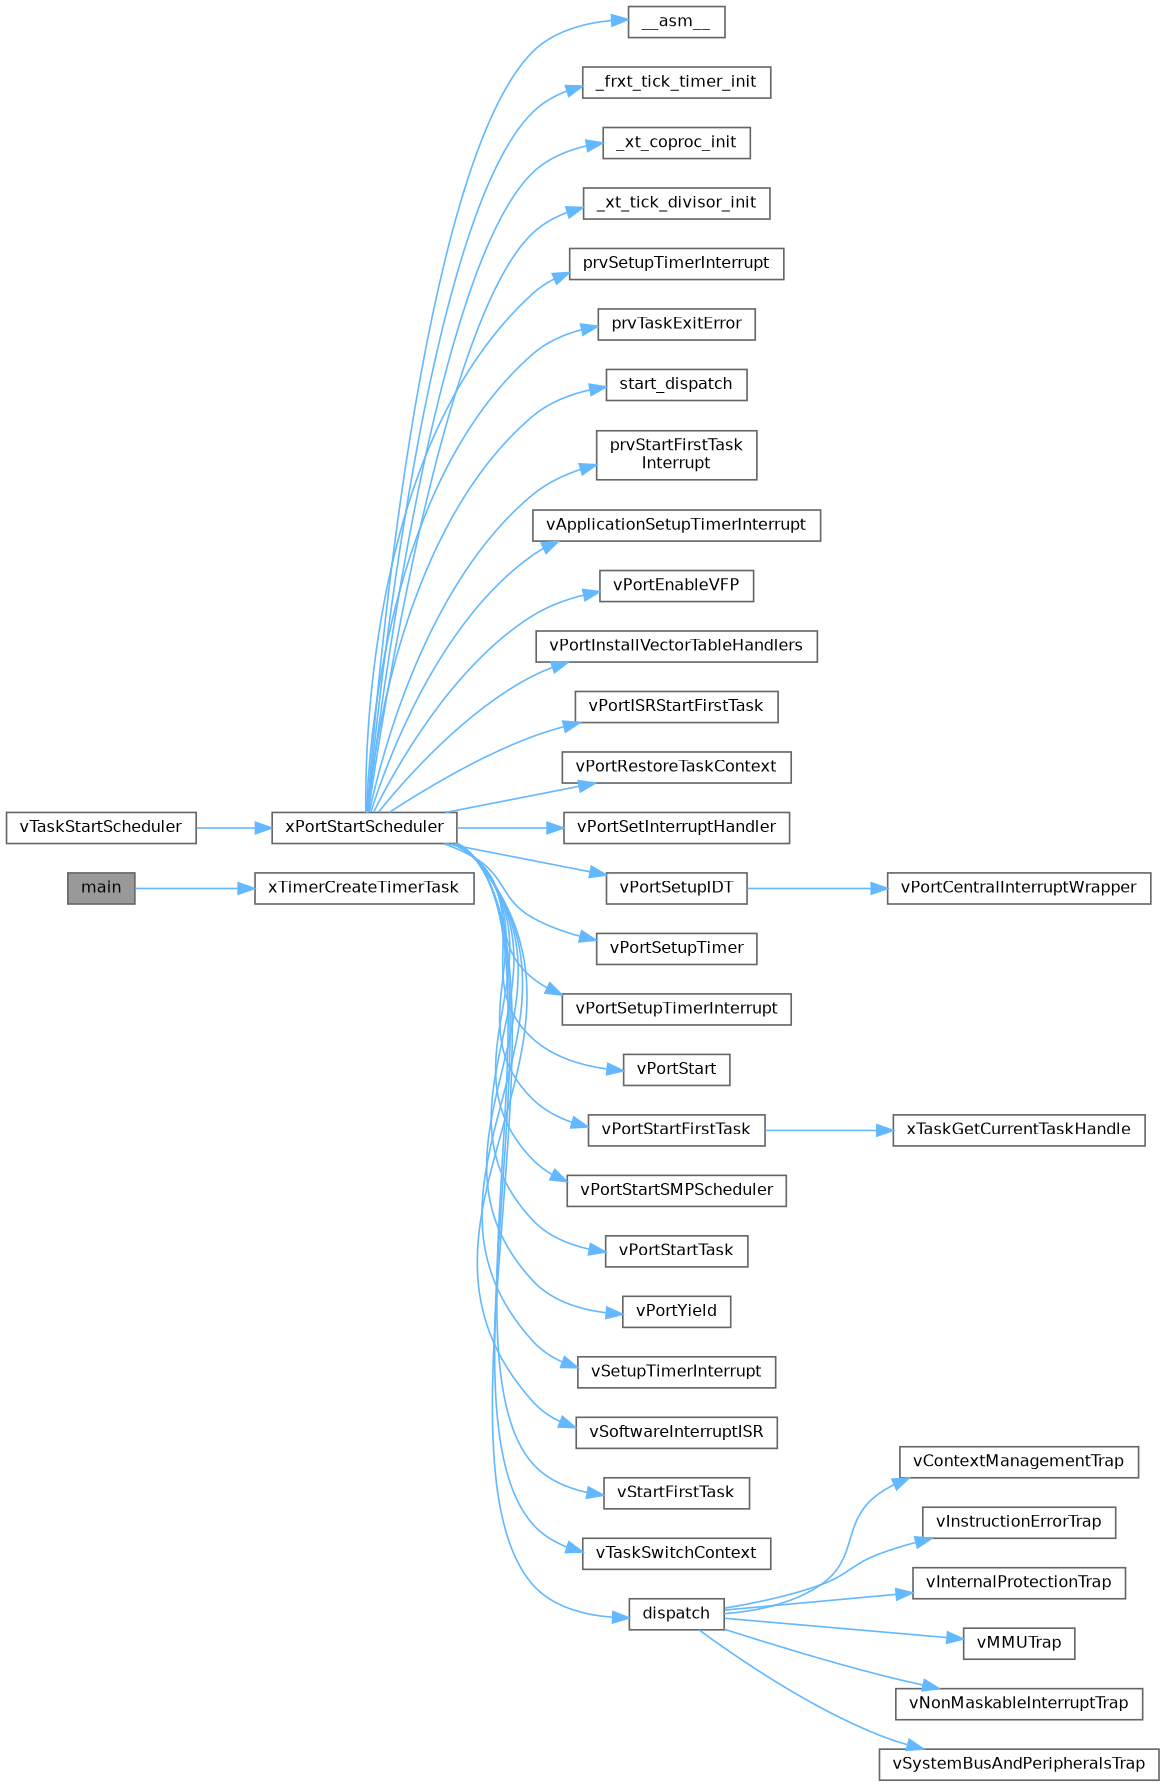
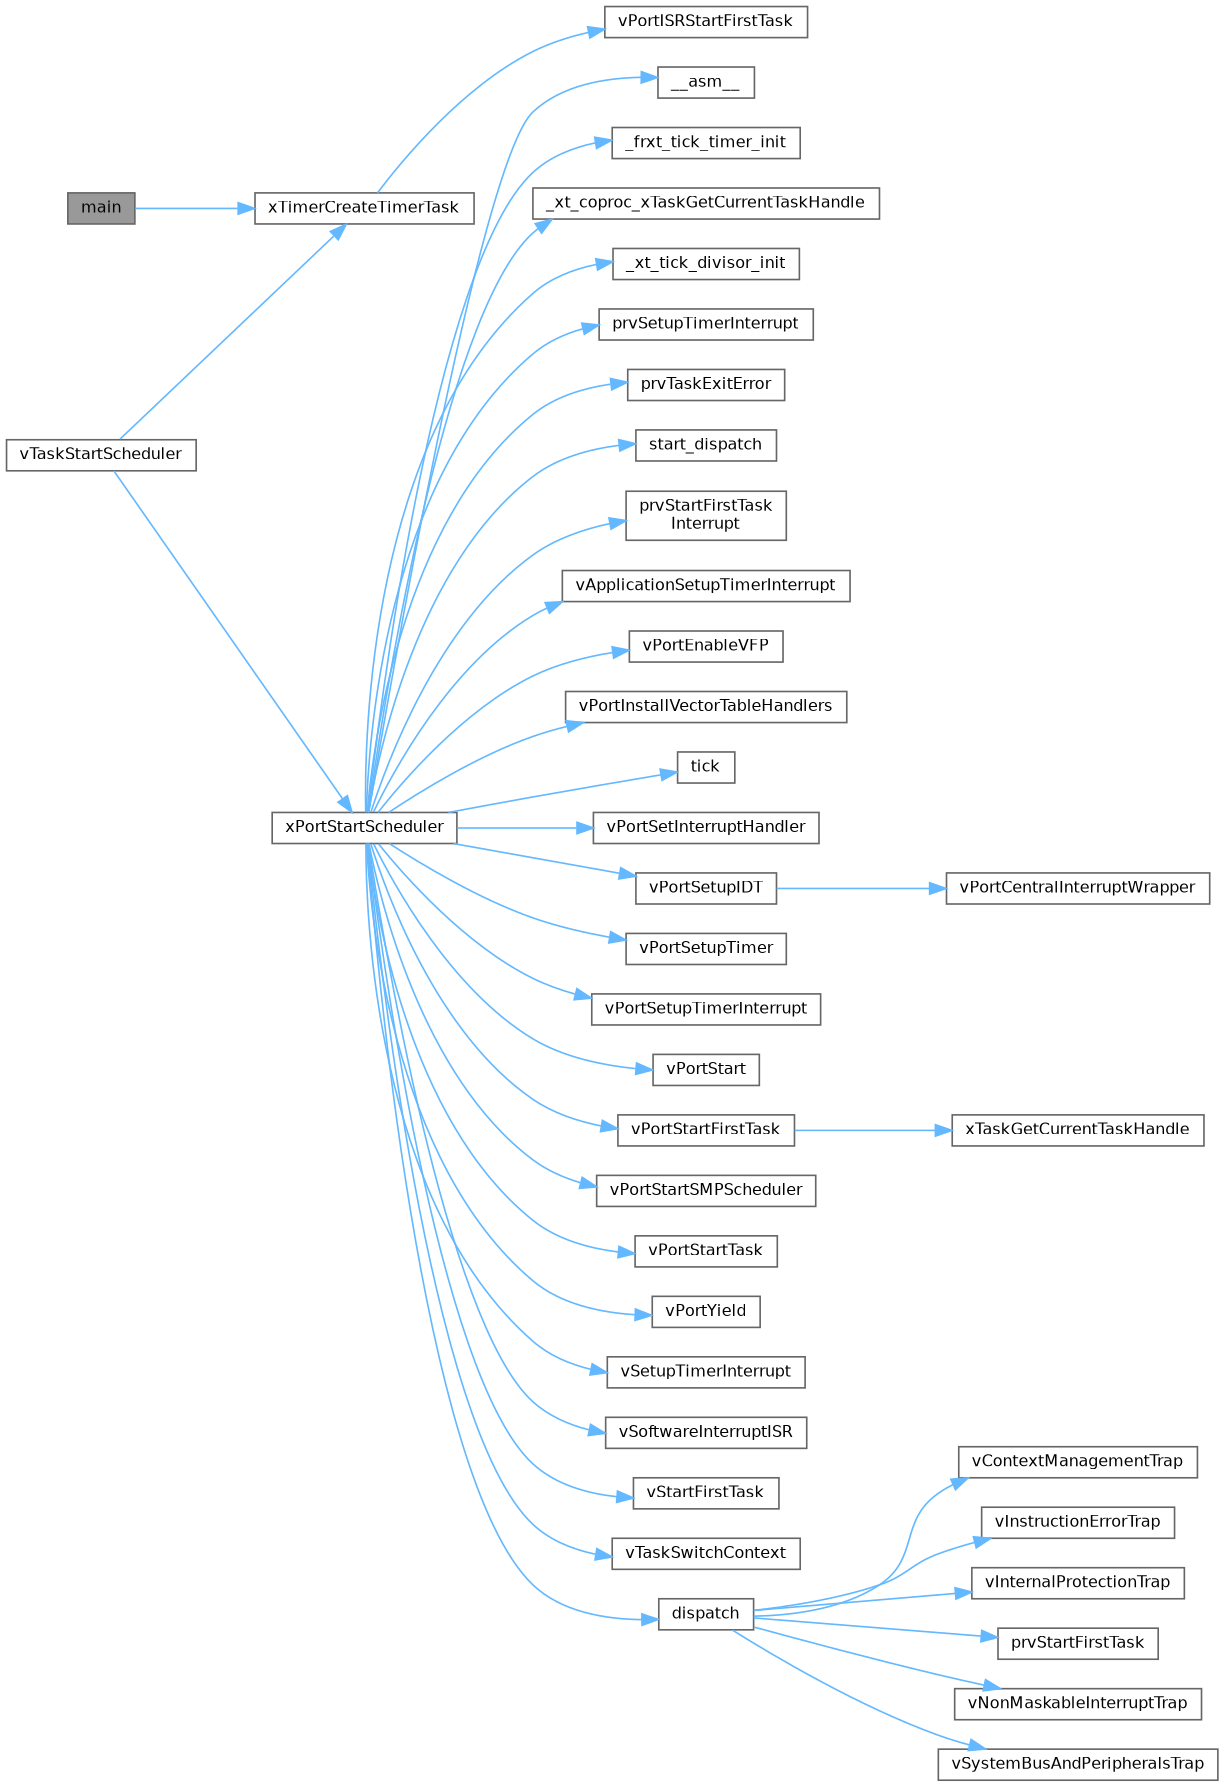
node "_xt_coproc_init": label "_xt_coproc_init" -> "_xt_coproc_xTaskGetCurrentTaskHandle"
edge "vTaskStartScheduler" -> "xTimerCreateTimerTask": added
edge "xPortStartScheduler" -> "vPortISRStartFirstTask": now "xTimerCreateTimerTask" -> "vPortISRStartFirstTask"
node "vPortRestoreTaskContext": label "vPortRestoreTaskContext" -> "tick"
node "vMMUTrap": label "vMMUTrap" -> "prvStartFirstTask"
